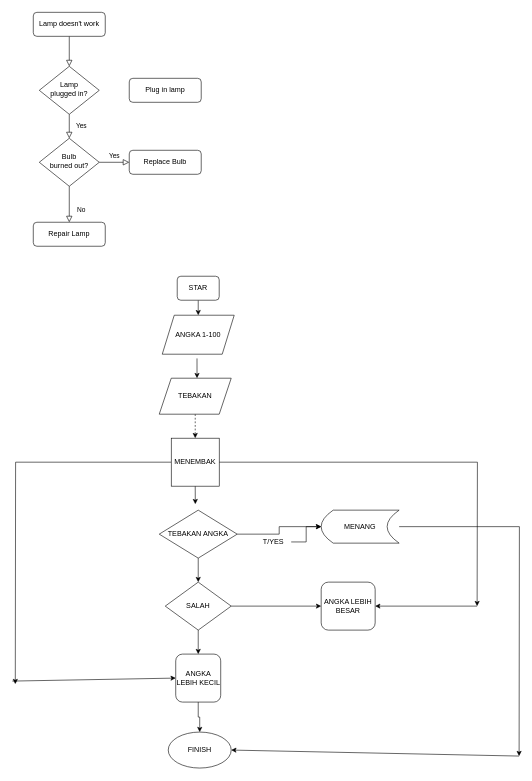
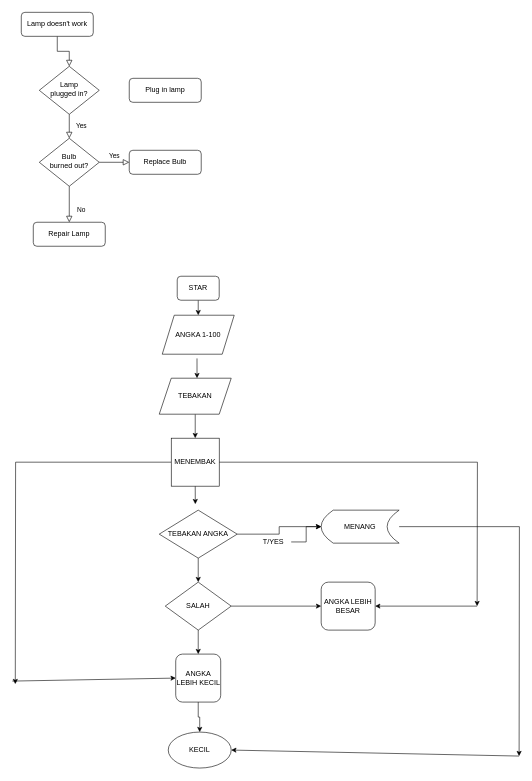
node "Lamp doesn't work": moved (69, 24) -> (57, 24)
edge "TEBAKAN" -> "MENEMBAK": style dashed -> solid
node "FINISH": label "FINISH" -> "KECIL"
